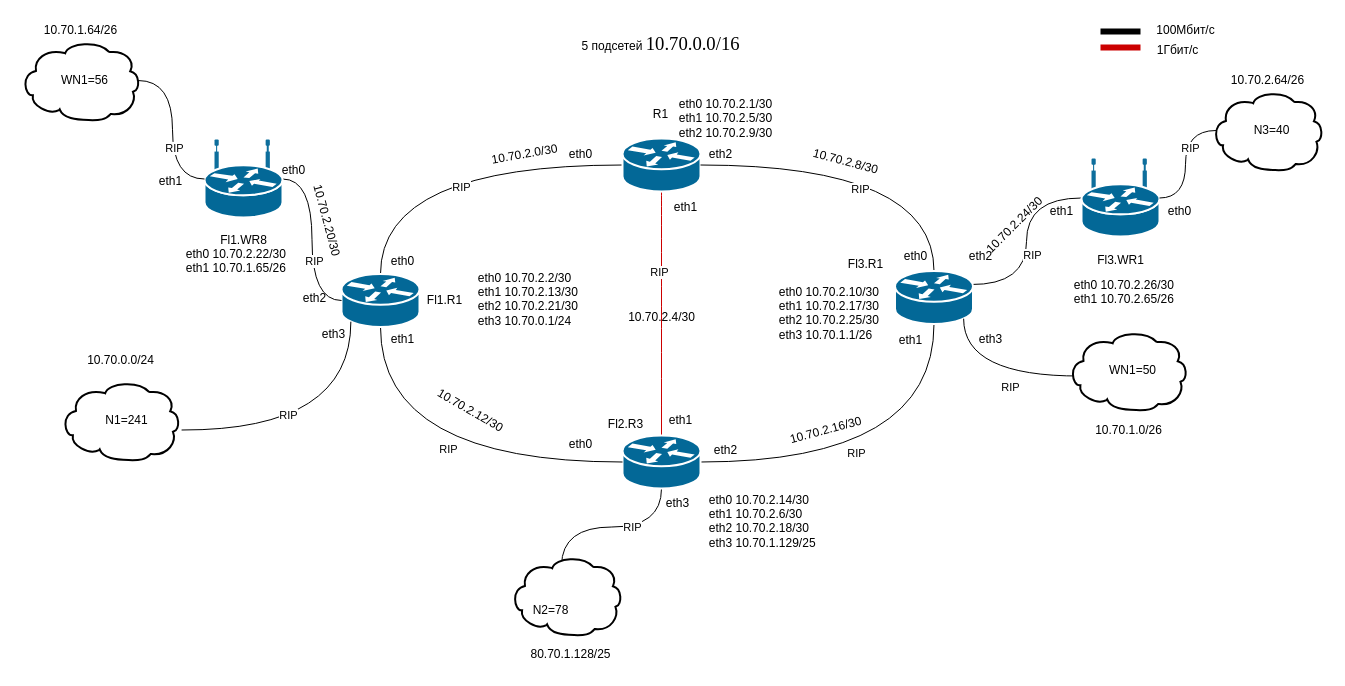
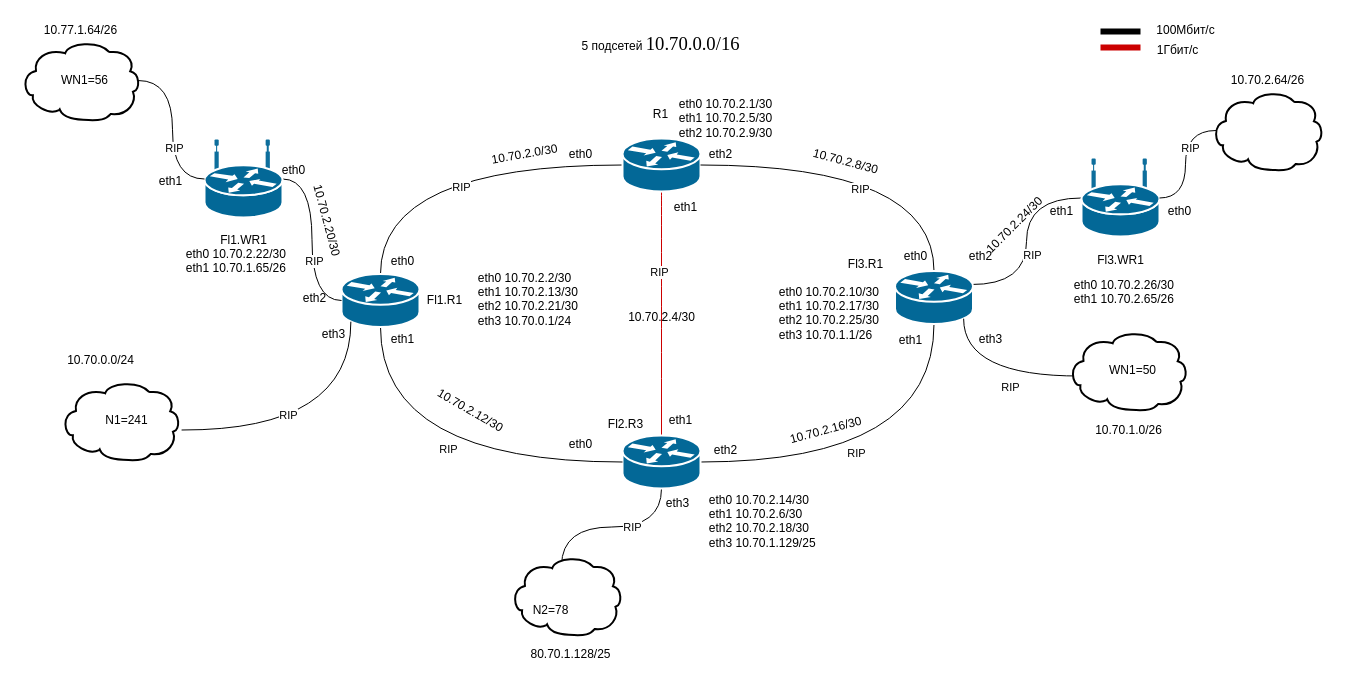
node "10.70.1.64/26": label "10.70.1.64/26" -> "10.77.1.64/26"
node "N3=40": removed
node "Fl1.WR8": label "Fl1.WR8" -> "Fl1.WR1"
node "10.70.0.0/24": moved (121, 360) -> (101, 360)
